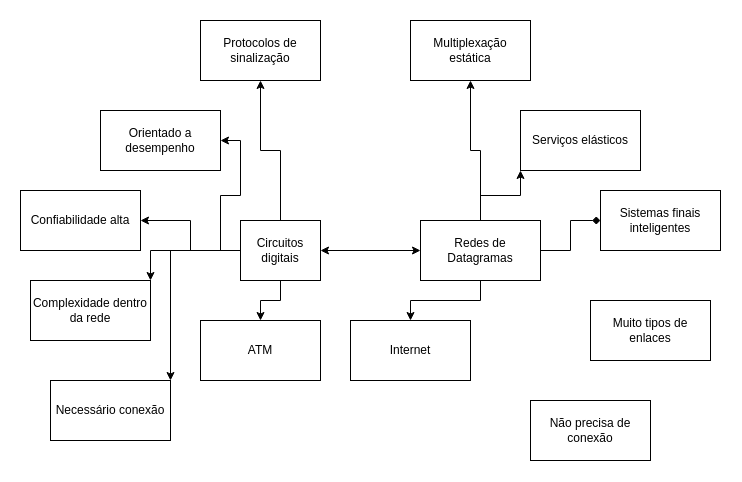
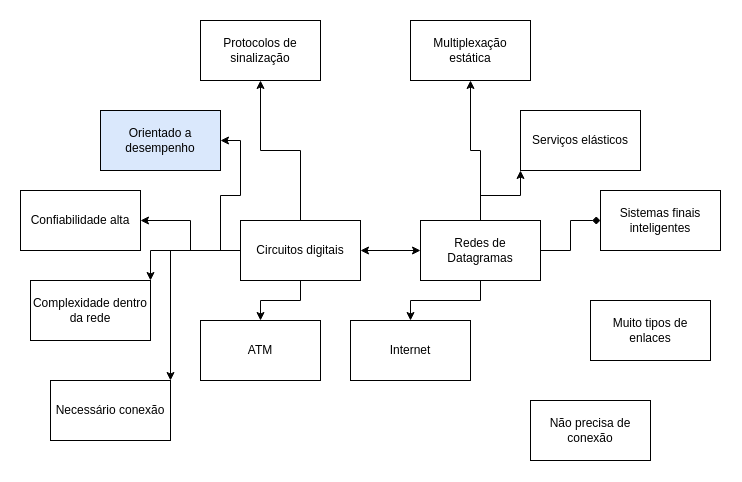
node "Orientado a desempenho": fillcolor #ffffff -> #dae8fc
node "Circuitos digitais": size 80x60 -> 120x60
